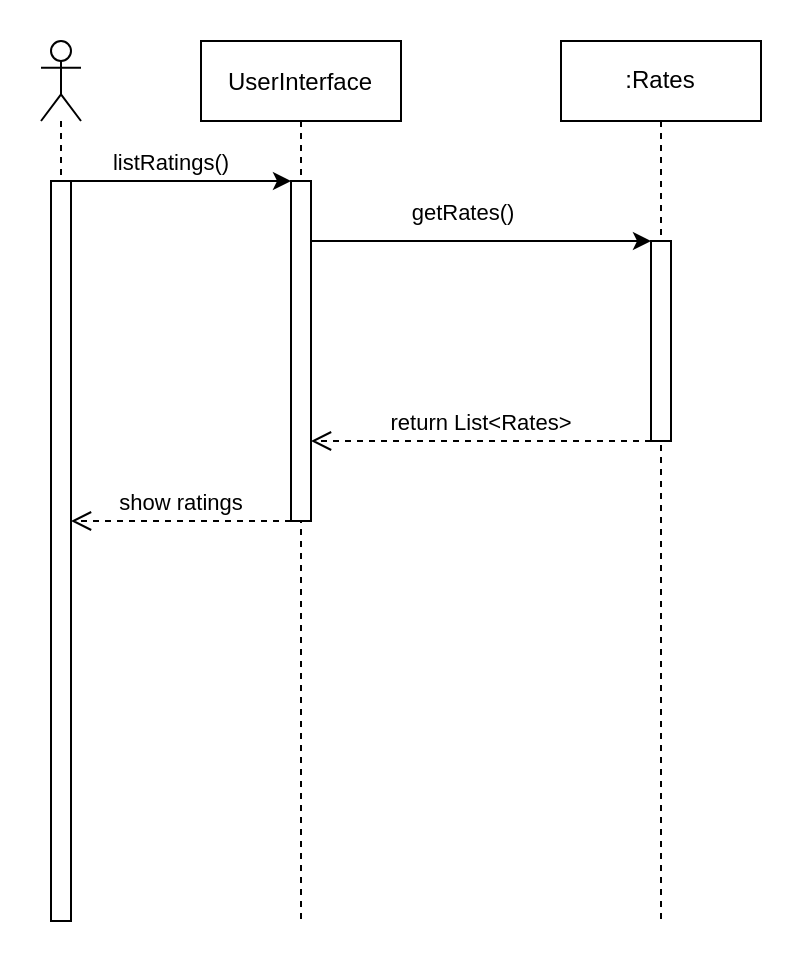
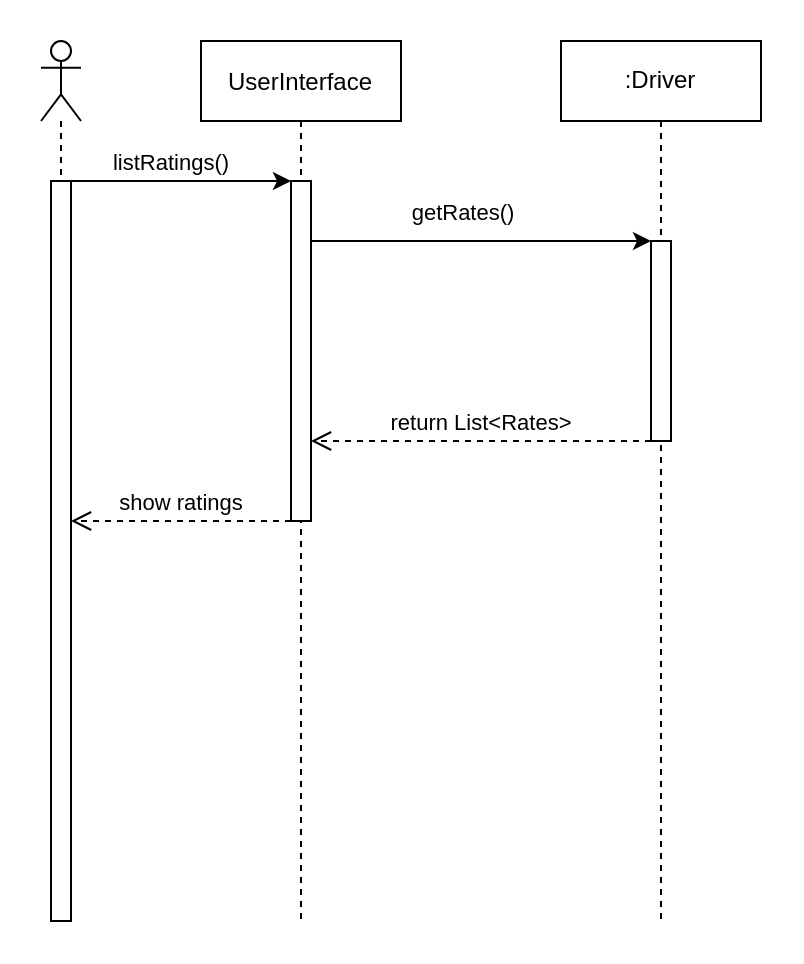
node ":Rates": label ":Rates" -> ":Driver"
